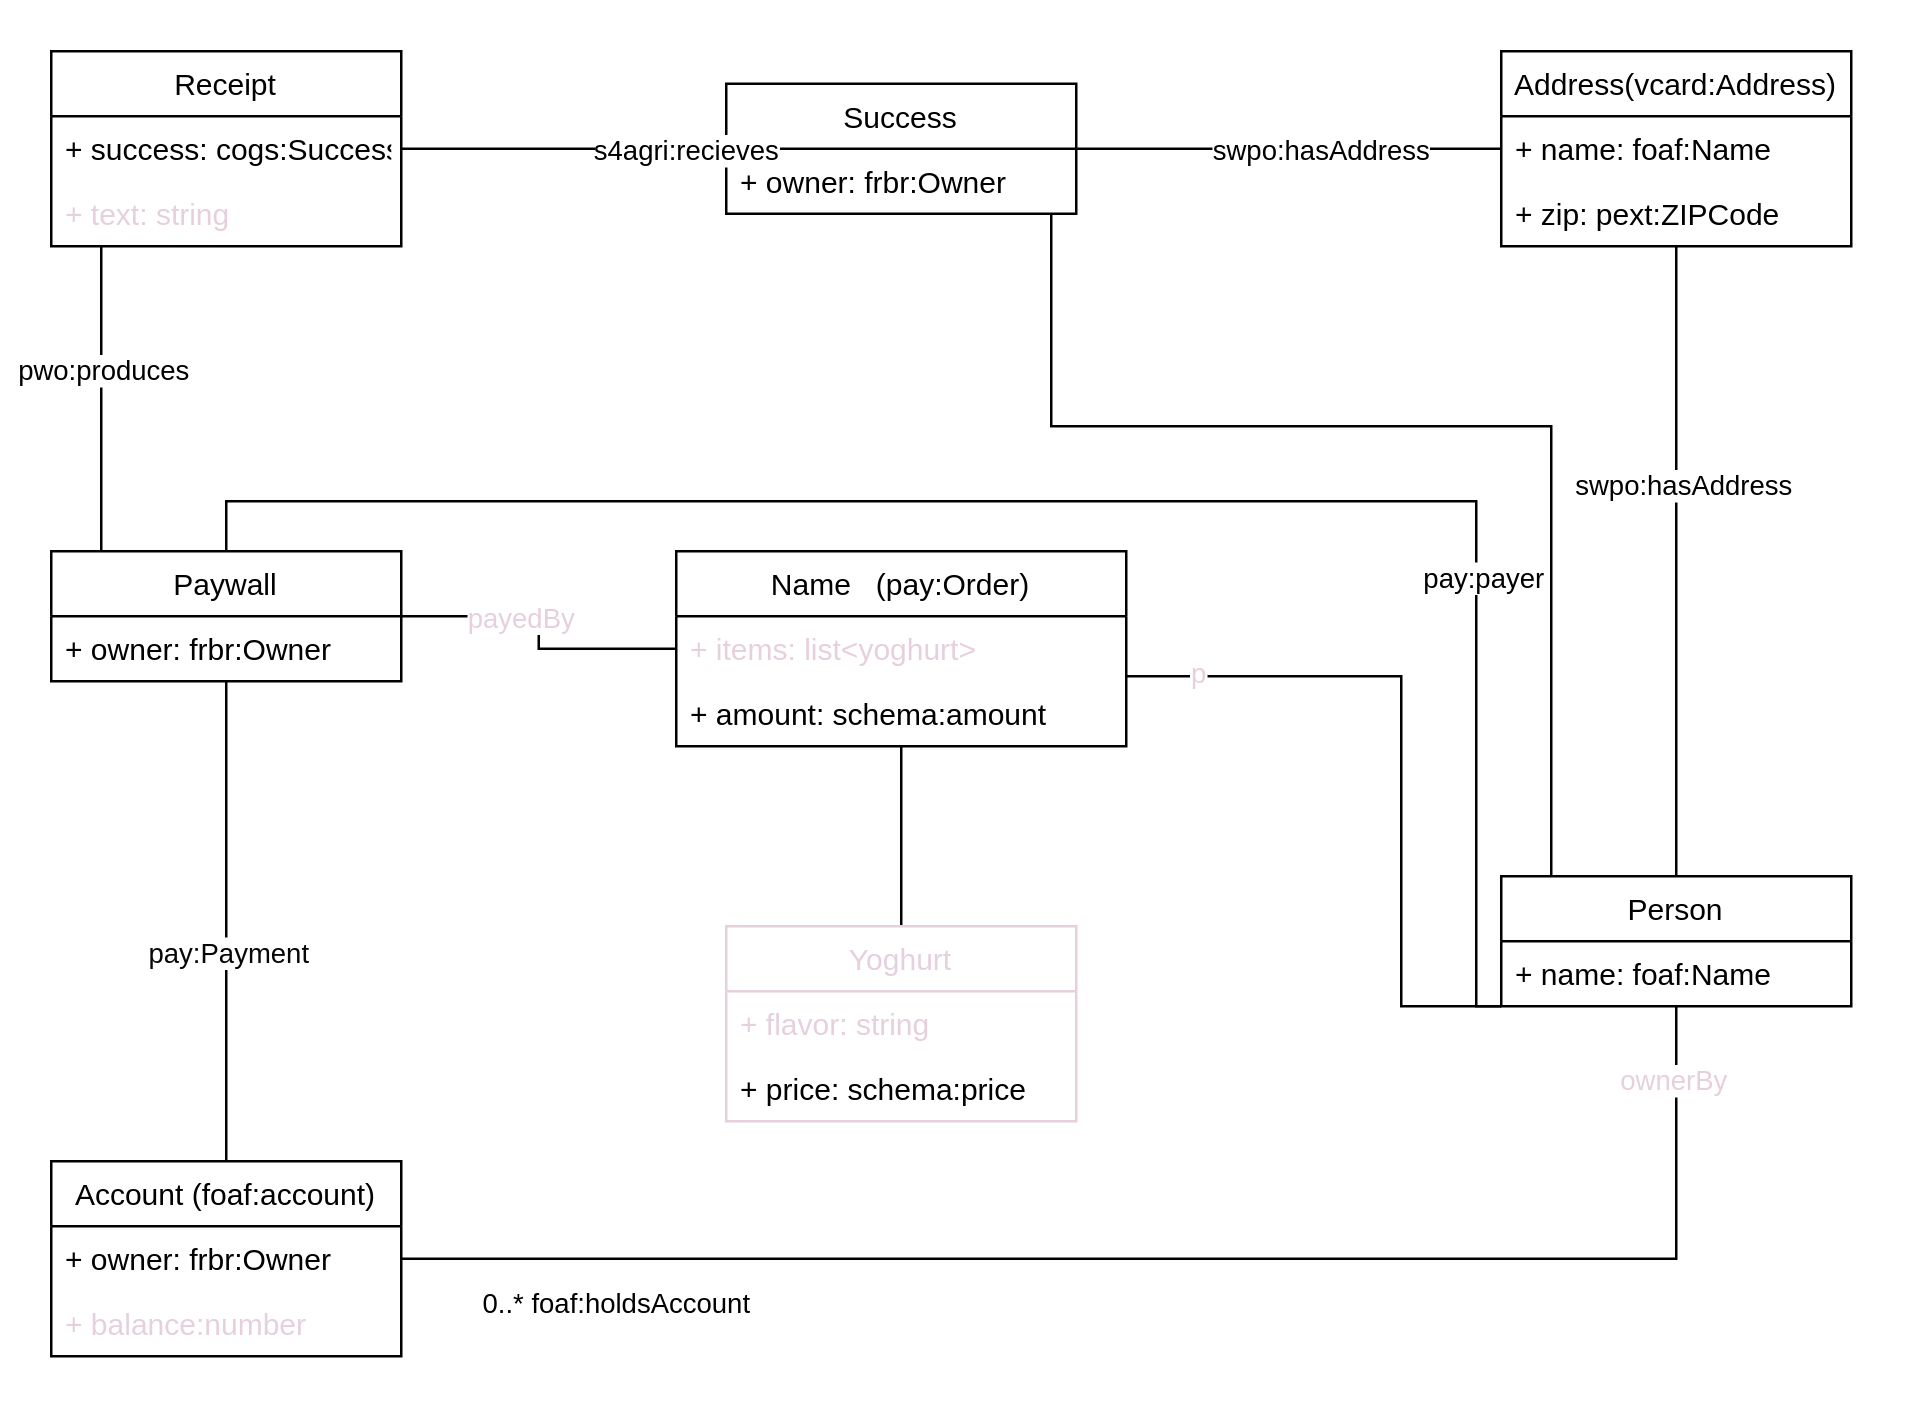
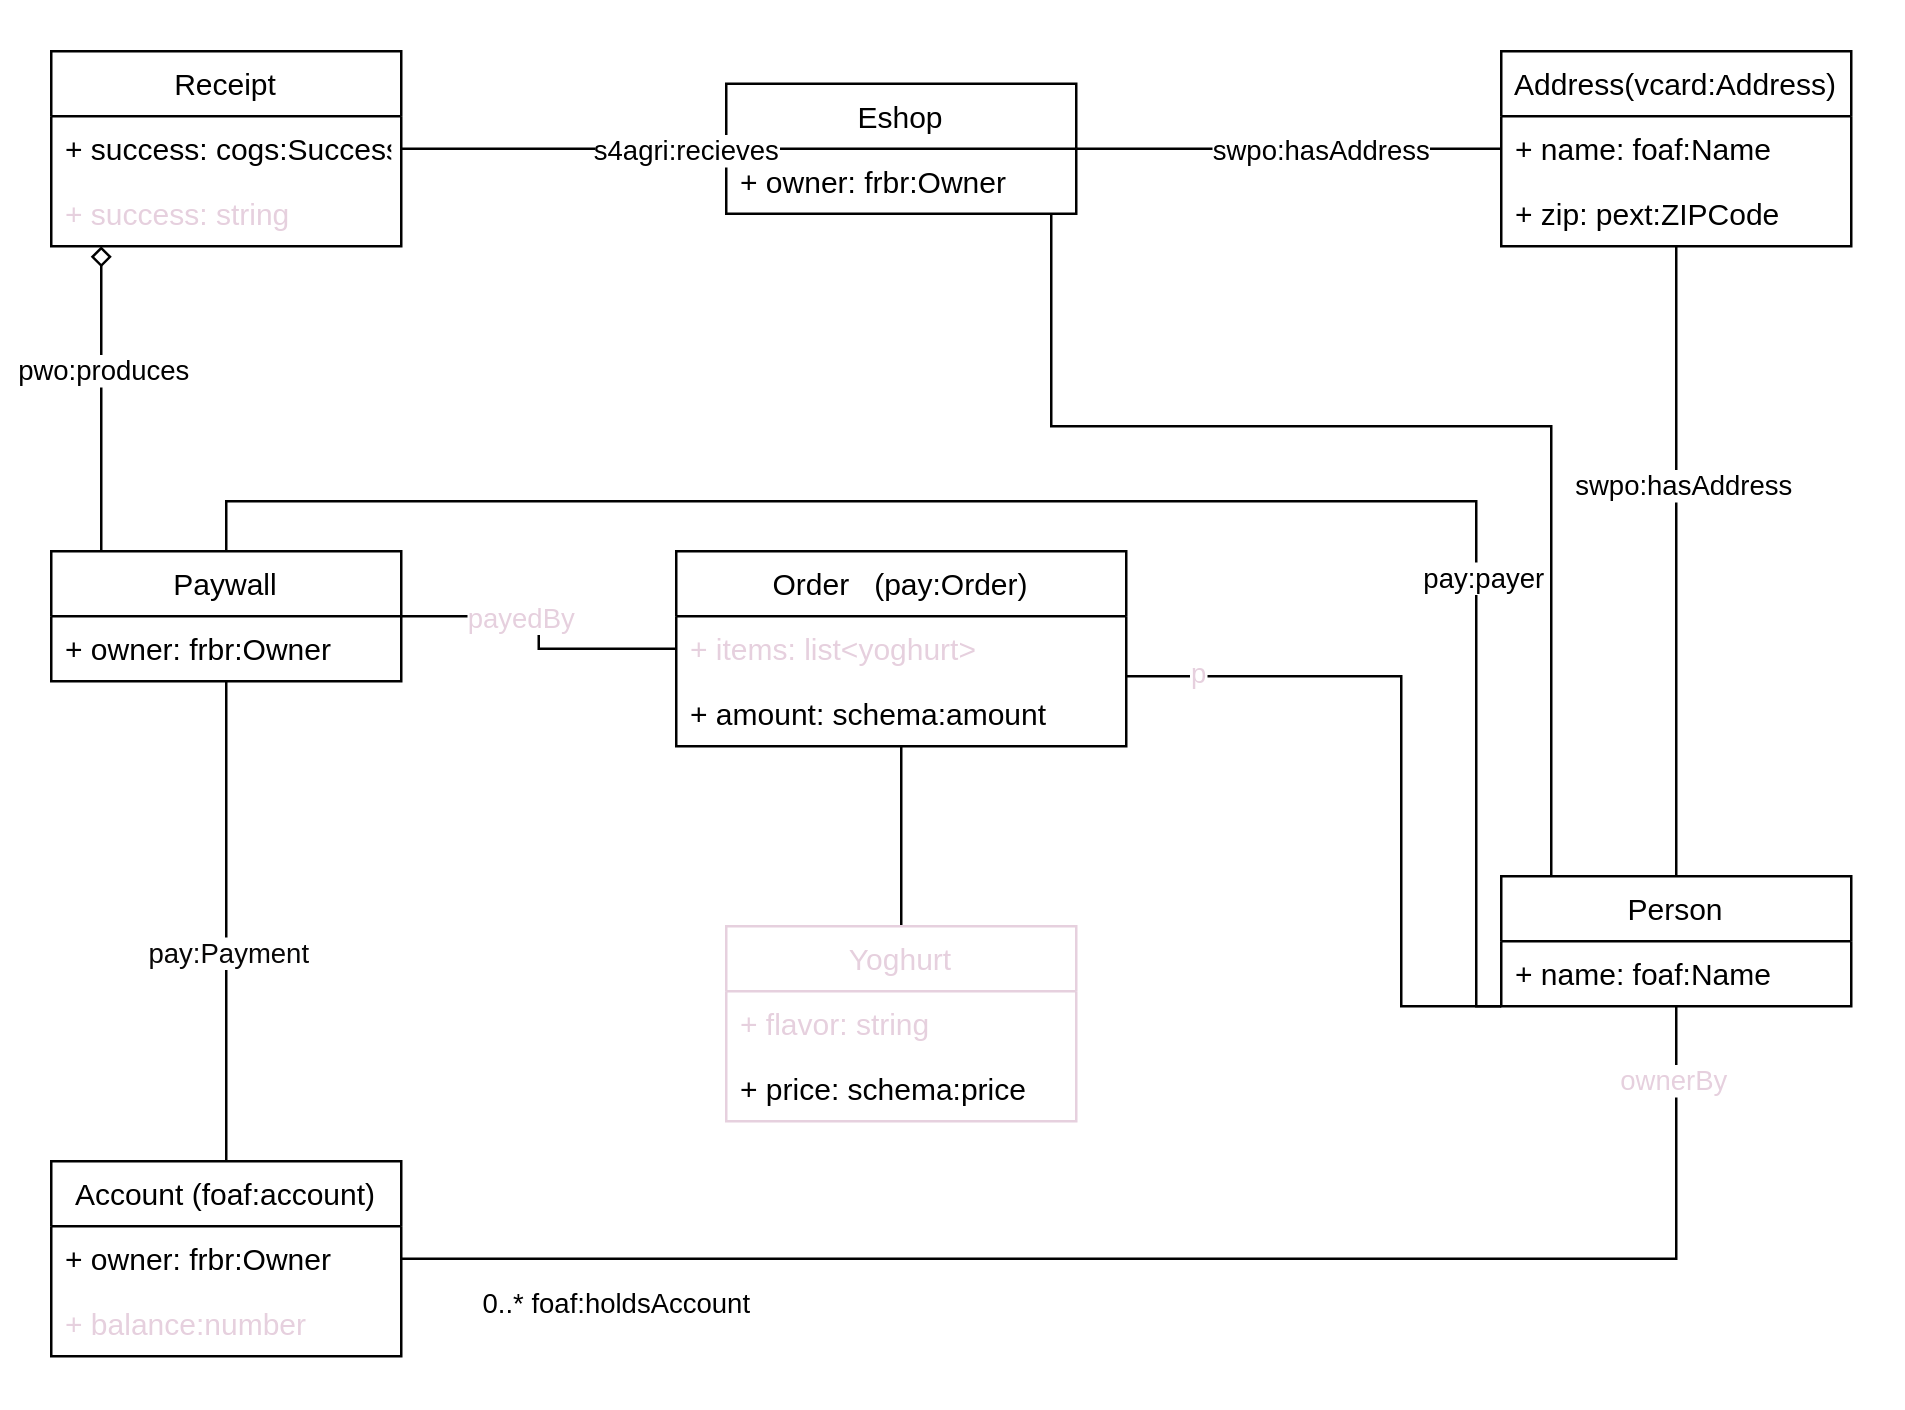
node "Success": label "Success" -> "Eshop"
node "+ text: string": label "+ text: string" -> "+ success: string"
edge "Receipt" -- "Paywall": arrowhead none -> diamond
node "Name (pay:Order)": label "Name (pay:Order)" -> "Order (pay:Order)"
